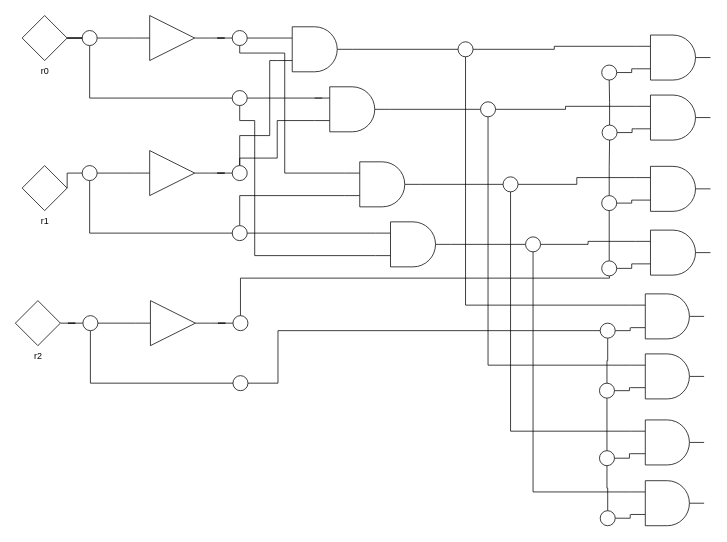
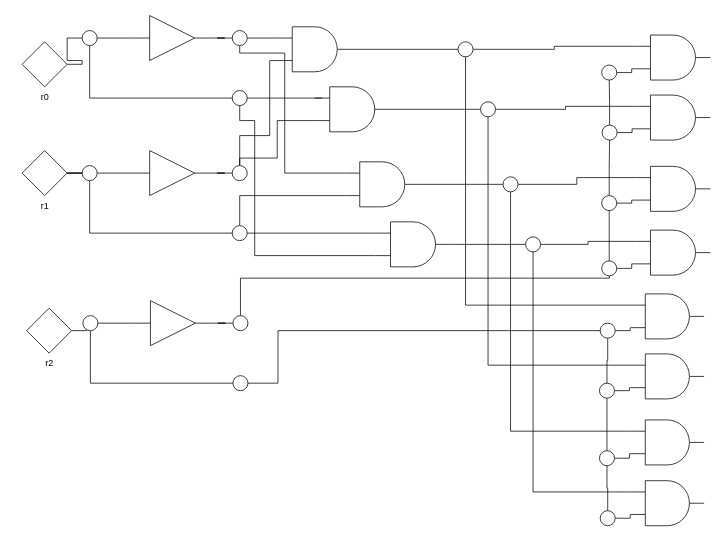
node "r0": moved (45, 38) -> (45, 64)
node "r1": moved (45, 188) -> (45, 173)
node "r2": moved (38, 323) -> (49, 330)
